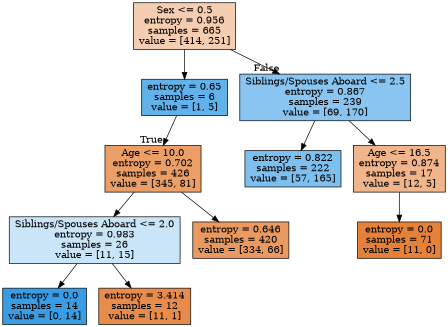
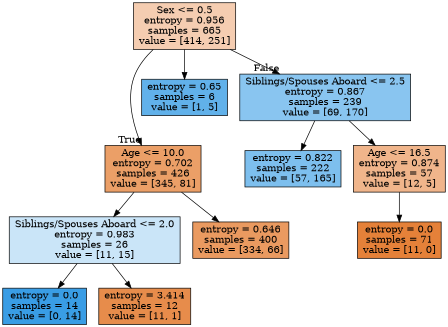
edge "entropy = 0.65 samples = 6 value = [1, 5]" -> "Age <= 10.0 entropy = 0.702 samples = 426 value = [345, 81]": now "Sex <= 0.5 entropy = 0.956 samples = 665 value = [414, 251]" -> "Age <= 10.0 entropy = 0.702 samples = 426 value = [345, 81]"
node "Age <= 16.5 entropy = 0.874 samples = 17 value = [12, 5]": label "Age <= 16.5 entropy = 0.874 samples = 17 value = [12, 5]" -> "Age <= 16.5 entropy = 0.874 samples = 57 value = [12, 5]"
node "entropy = 0.646 samples = 420 value = [334, 66]": label "entropy = 0.646 samples = 420 value = [334, 66]" -> "entropy = 0.646 samples = 400 value = [334, 66]"
